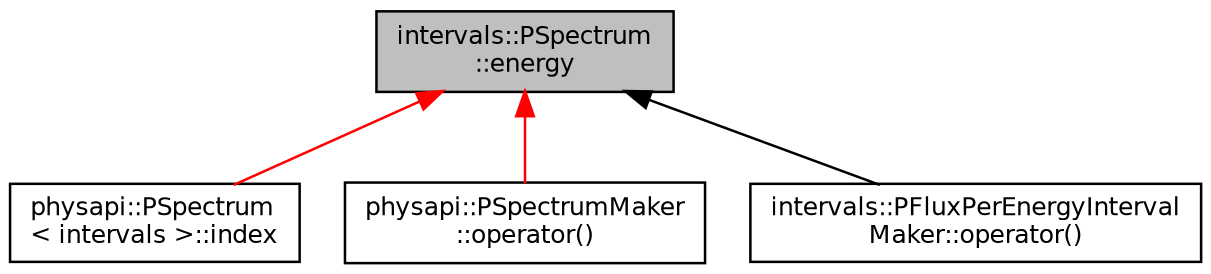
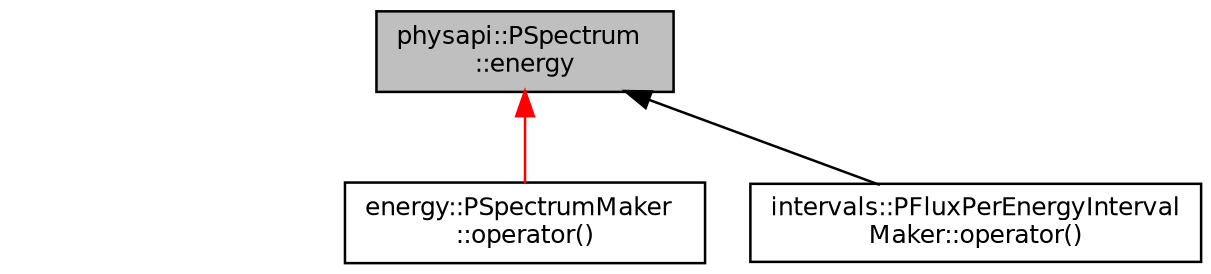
node "intervals::PSpectrum ::energy": label "intervals::PSpectrum ::energy" -> "physapi::PSpectrum ::energy"
node "physapi::PSpectrum < intervals >::index": removed
node "physapi::PSpectrumMaker ::operator()": label "physapi::PSpectrumMaker ::operator()" -> "energy::PSpectrumMaker ::operator()"
